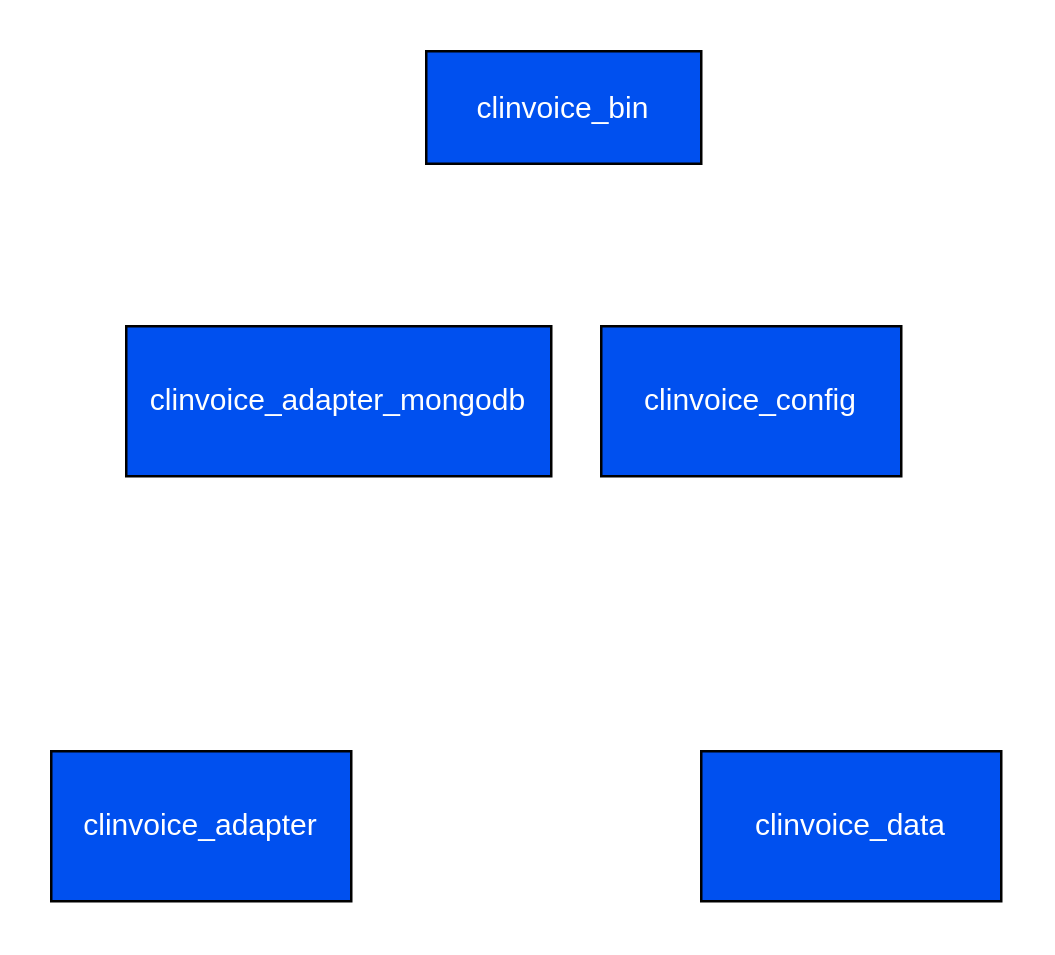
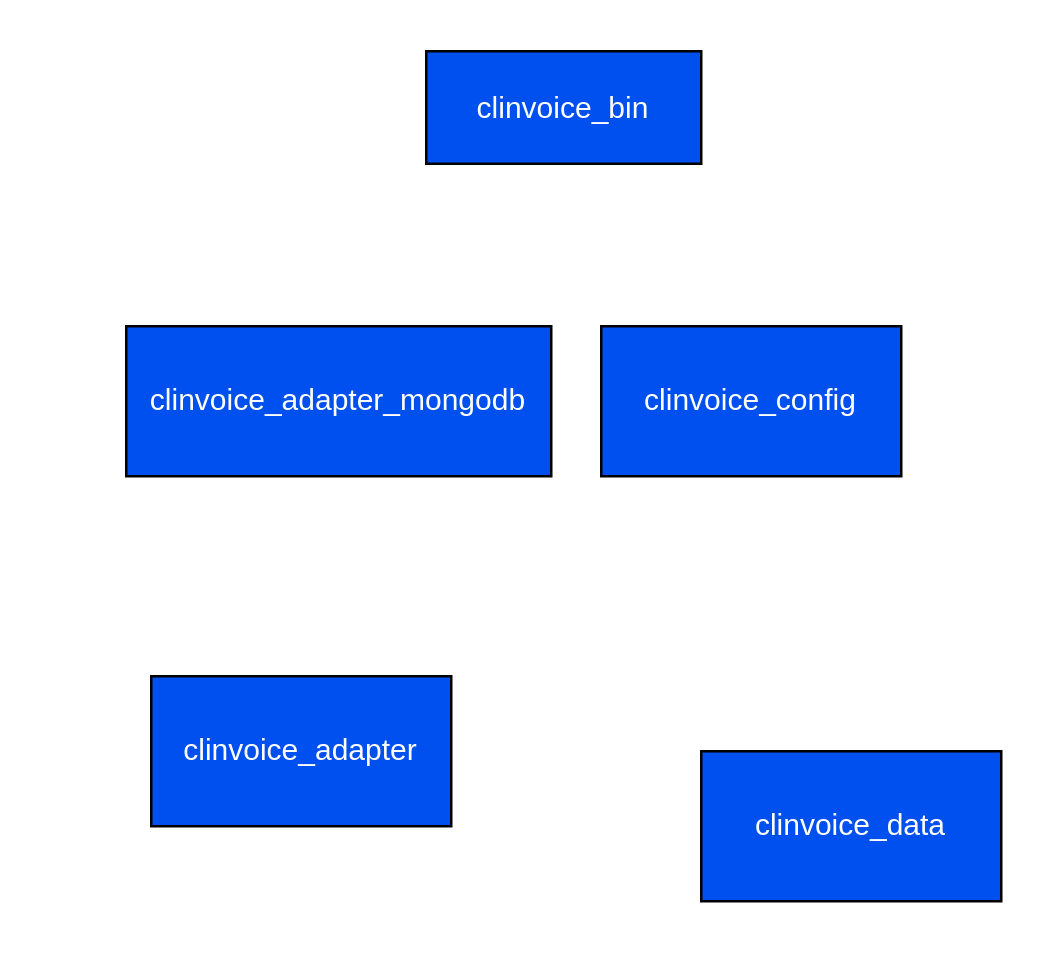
node "clinvoice_adapter": moved (201, 826) -> (301, 751)
